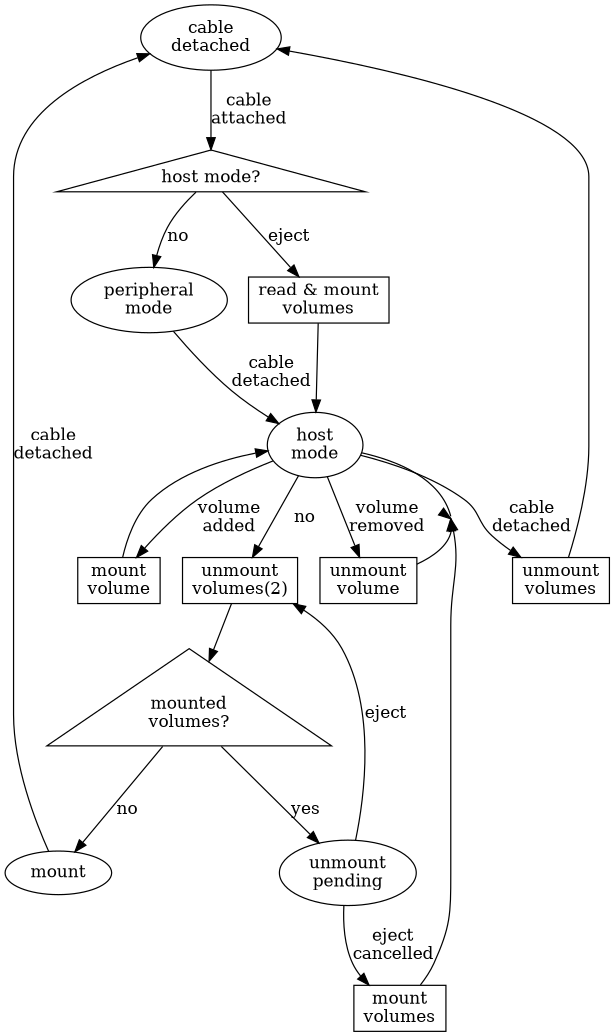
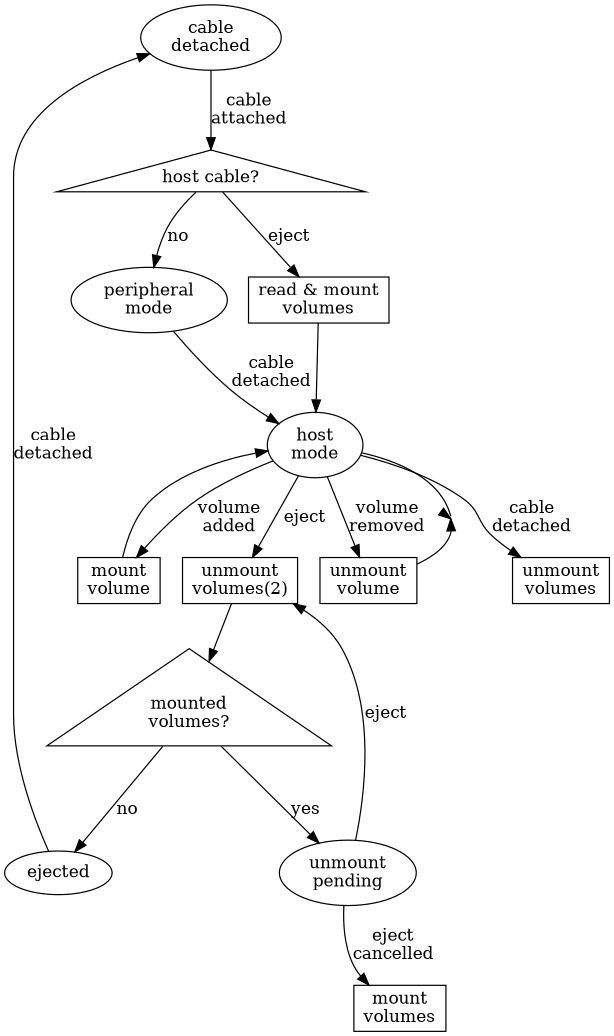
node "host mode?": label "host mode?" -> "host cable?"
edge "unmount volumes" -> "cable detached": removed
edge "host mode" -> "unmount volumes(2)": label "no" -> "eject"
edge "mount volumes" -> "host mode": removed
node "mount": label "mount" -> "ejected"
